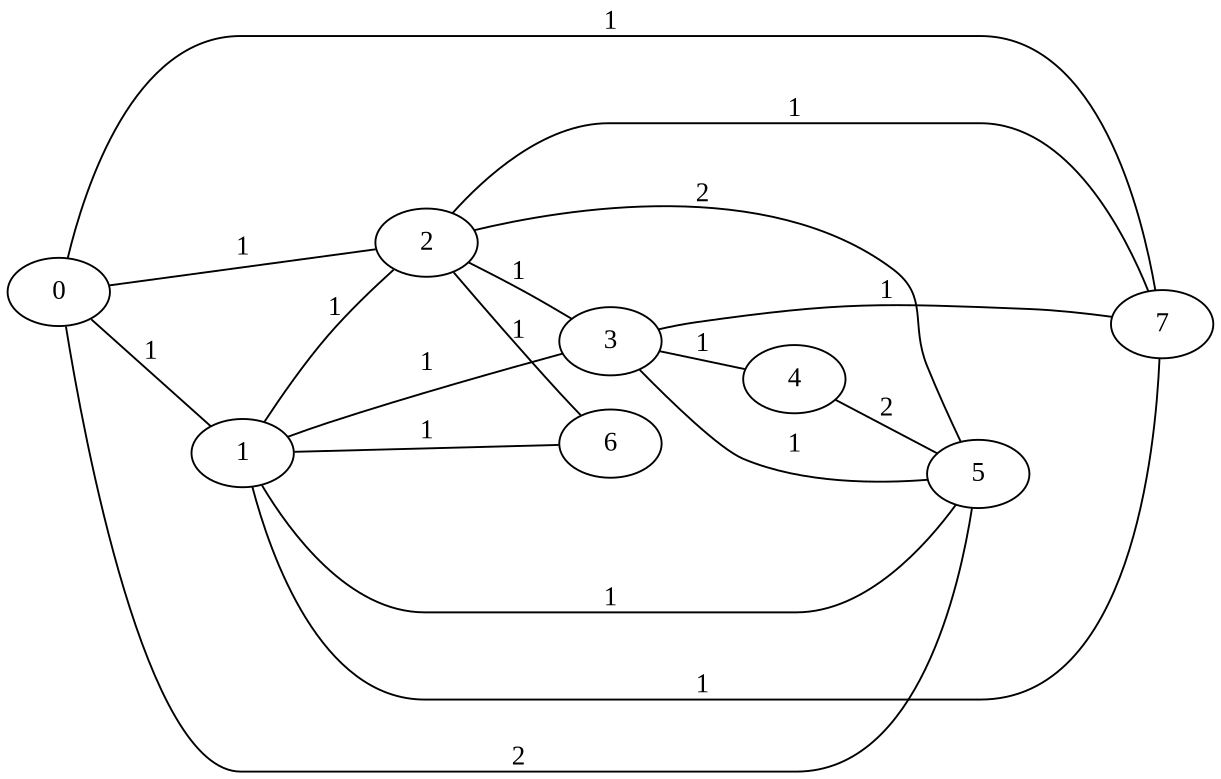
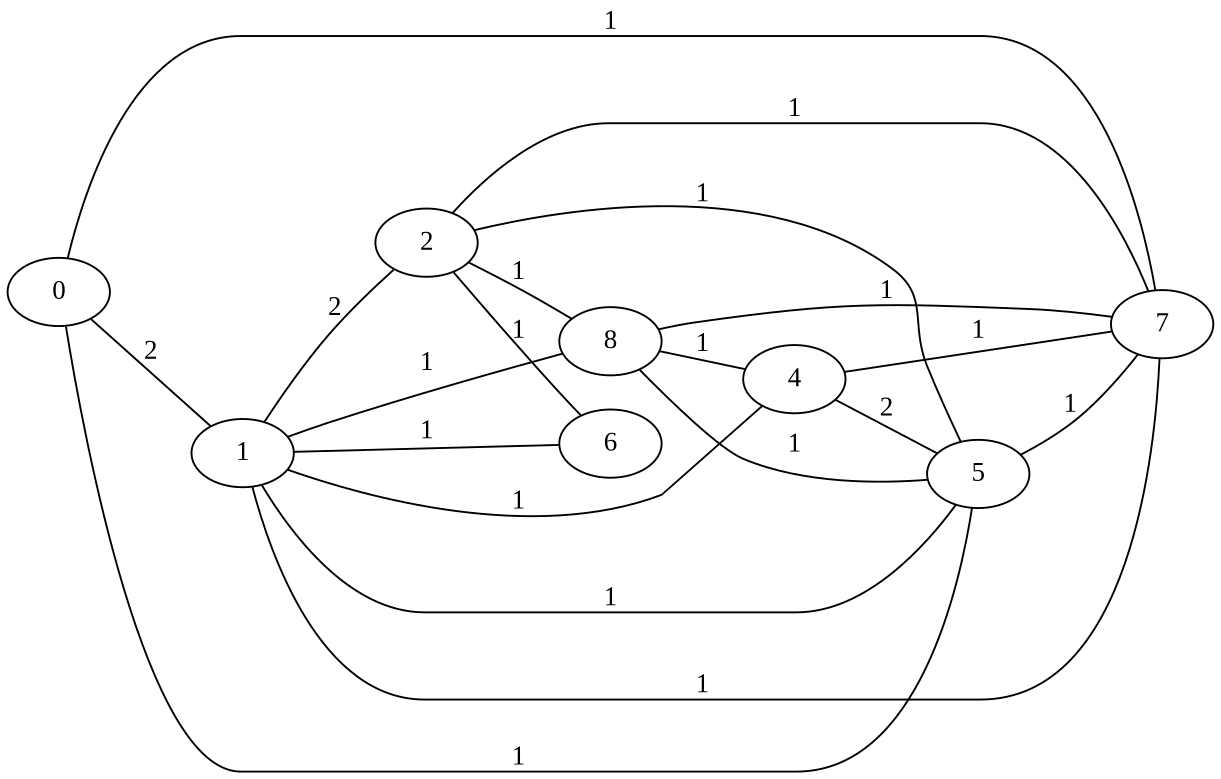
edge "2" -- "5": label "2" -> "1"
edge "2" -- "0": removed, label "1"
edge "2" -- "1": label "1" -> "2"
node "3": label "3" -> "8"
edge "0" -- "1": label "1" -> "2"
edge "7" -- "4": added, label "1"
edge "7" -- "5": added, label "1"
edge "4" -- "1": added, label "1"
edge "0" -- "5": label "2" -> "1"
